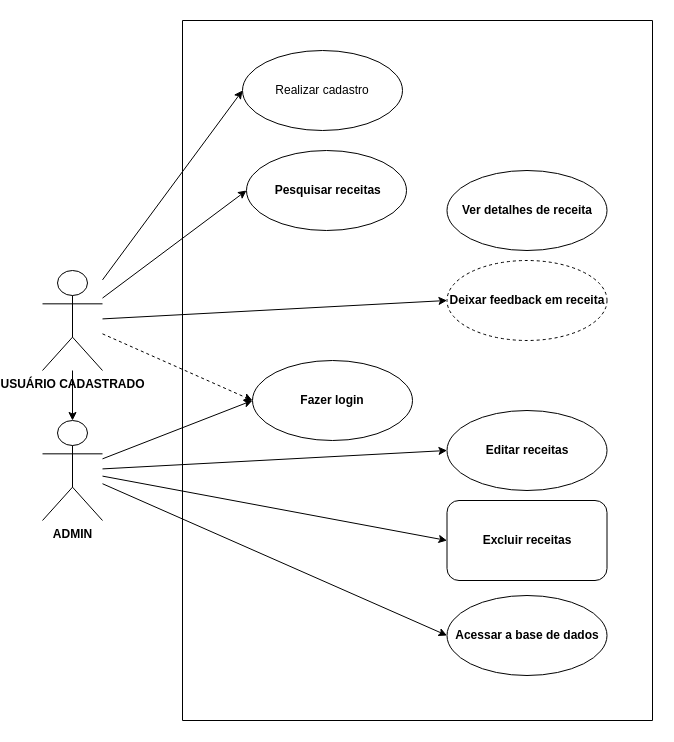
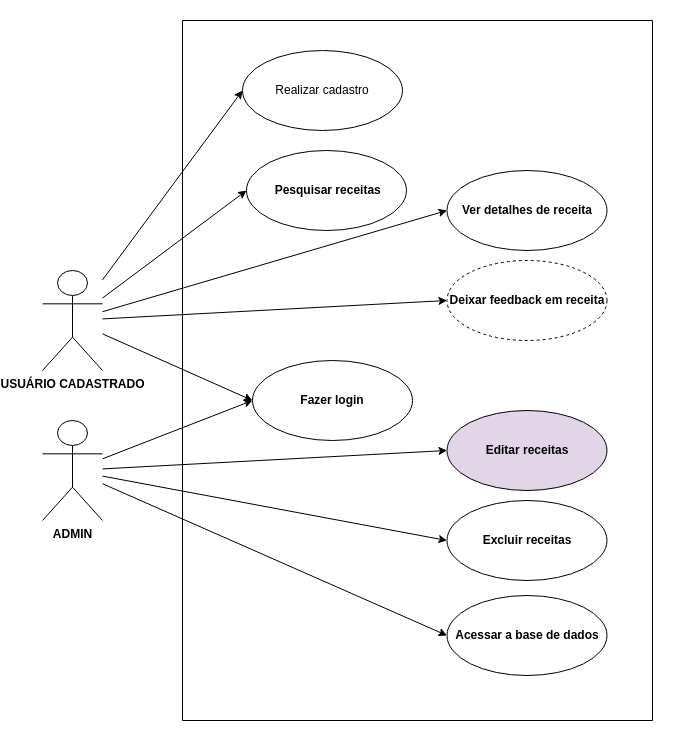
edge "USUÁRIO CADASTRADO" -> "Fazer login": style dashed -> solid
edge "USUÁRIO CADASTRADO" -> "ADMIN": now "USUÁRIO CADASTRADO" -> "Ver detalhes de receita"
node "Editar receitas": fillcolor #ffffff -> #e1d5e7
node "Excluir receitas": shape rounded rectangle -> ellipse
